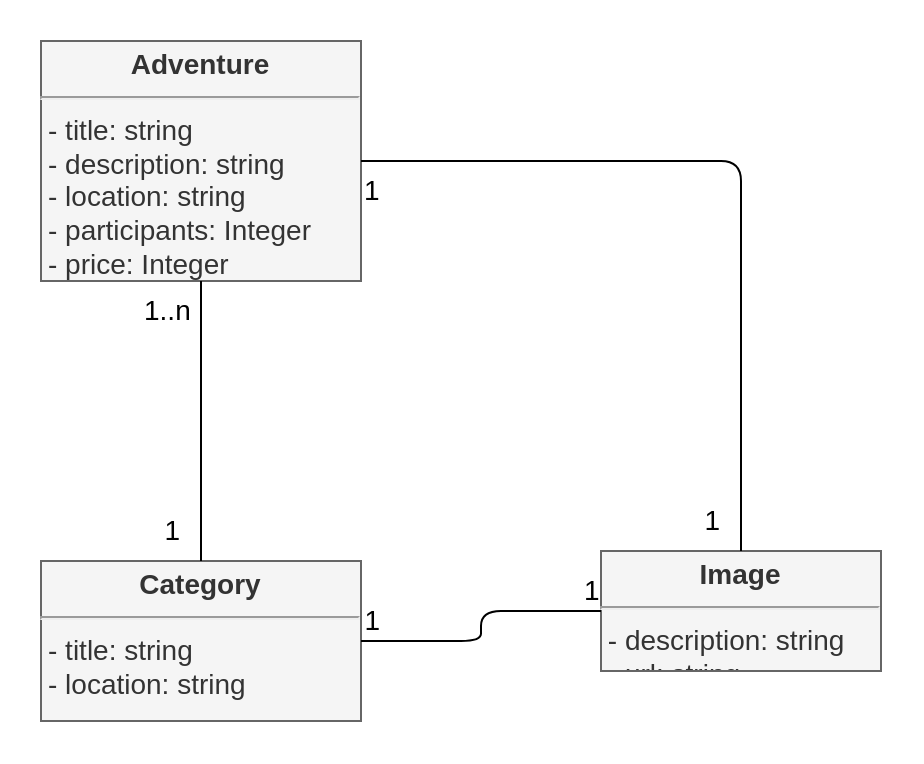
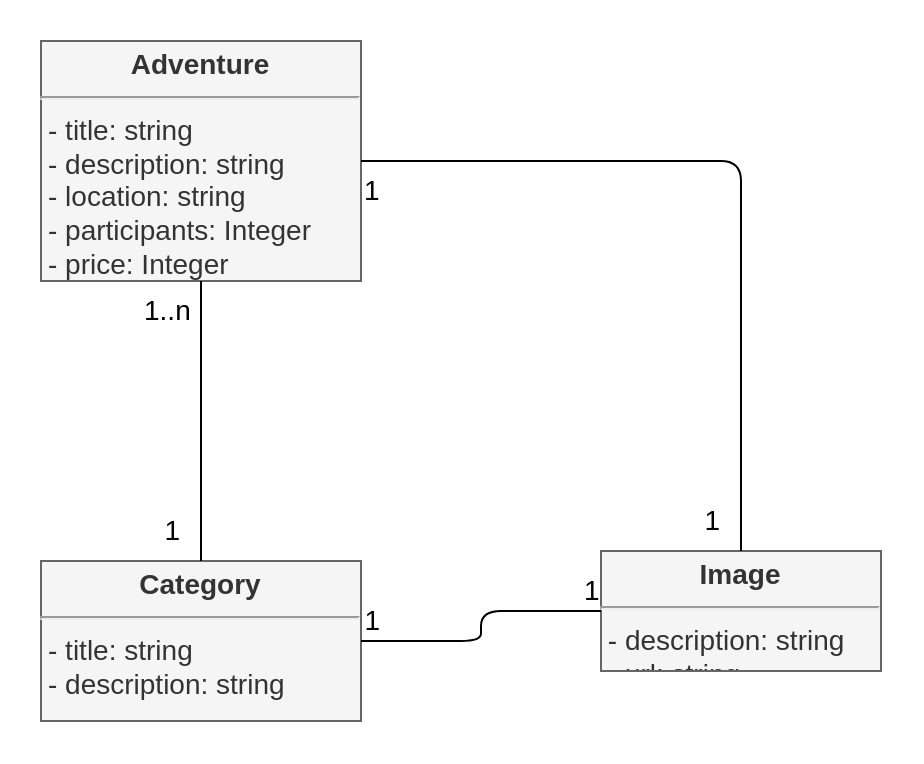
node "Category - title: string - location: string": label "Category - title: string - location: string" -> "Category - title: string - description: string"
